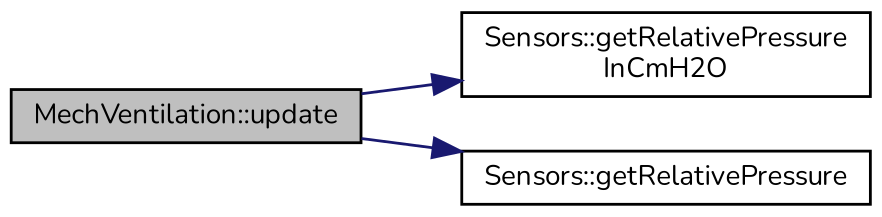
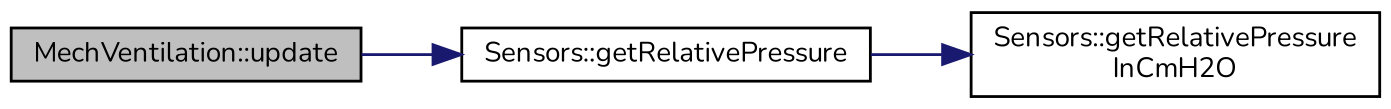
edge "MechVentilation::update" -> "Sensors::getRelativePressure InCmH2O": now "Sensors::getRelativePressure" -> "Sensors::getRelativePressure InCmH2O"
